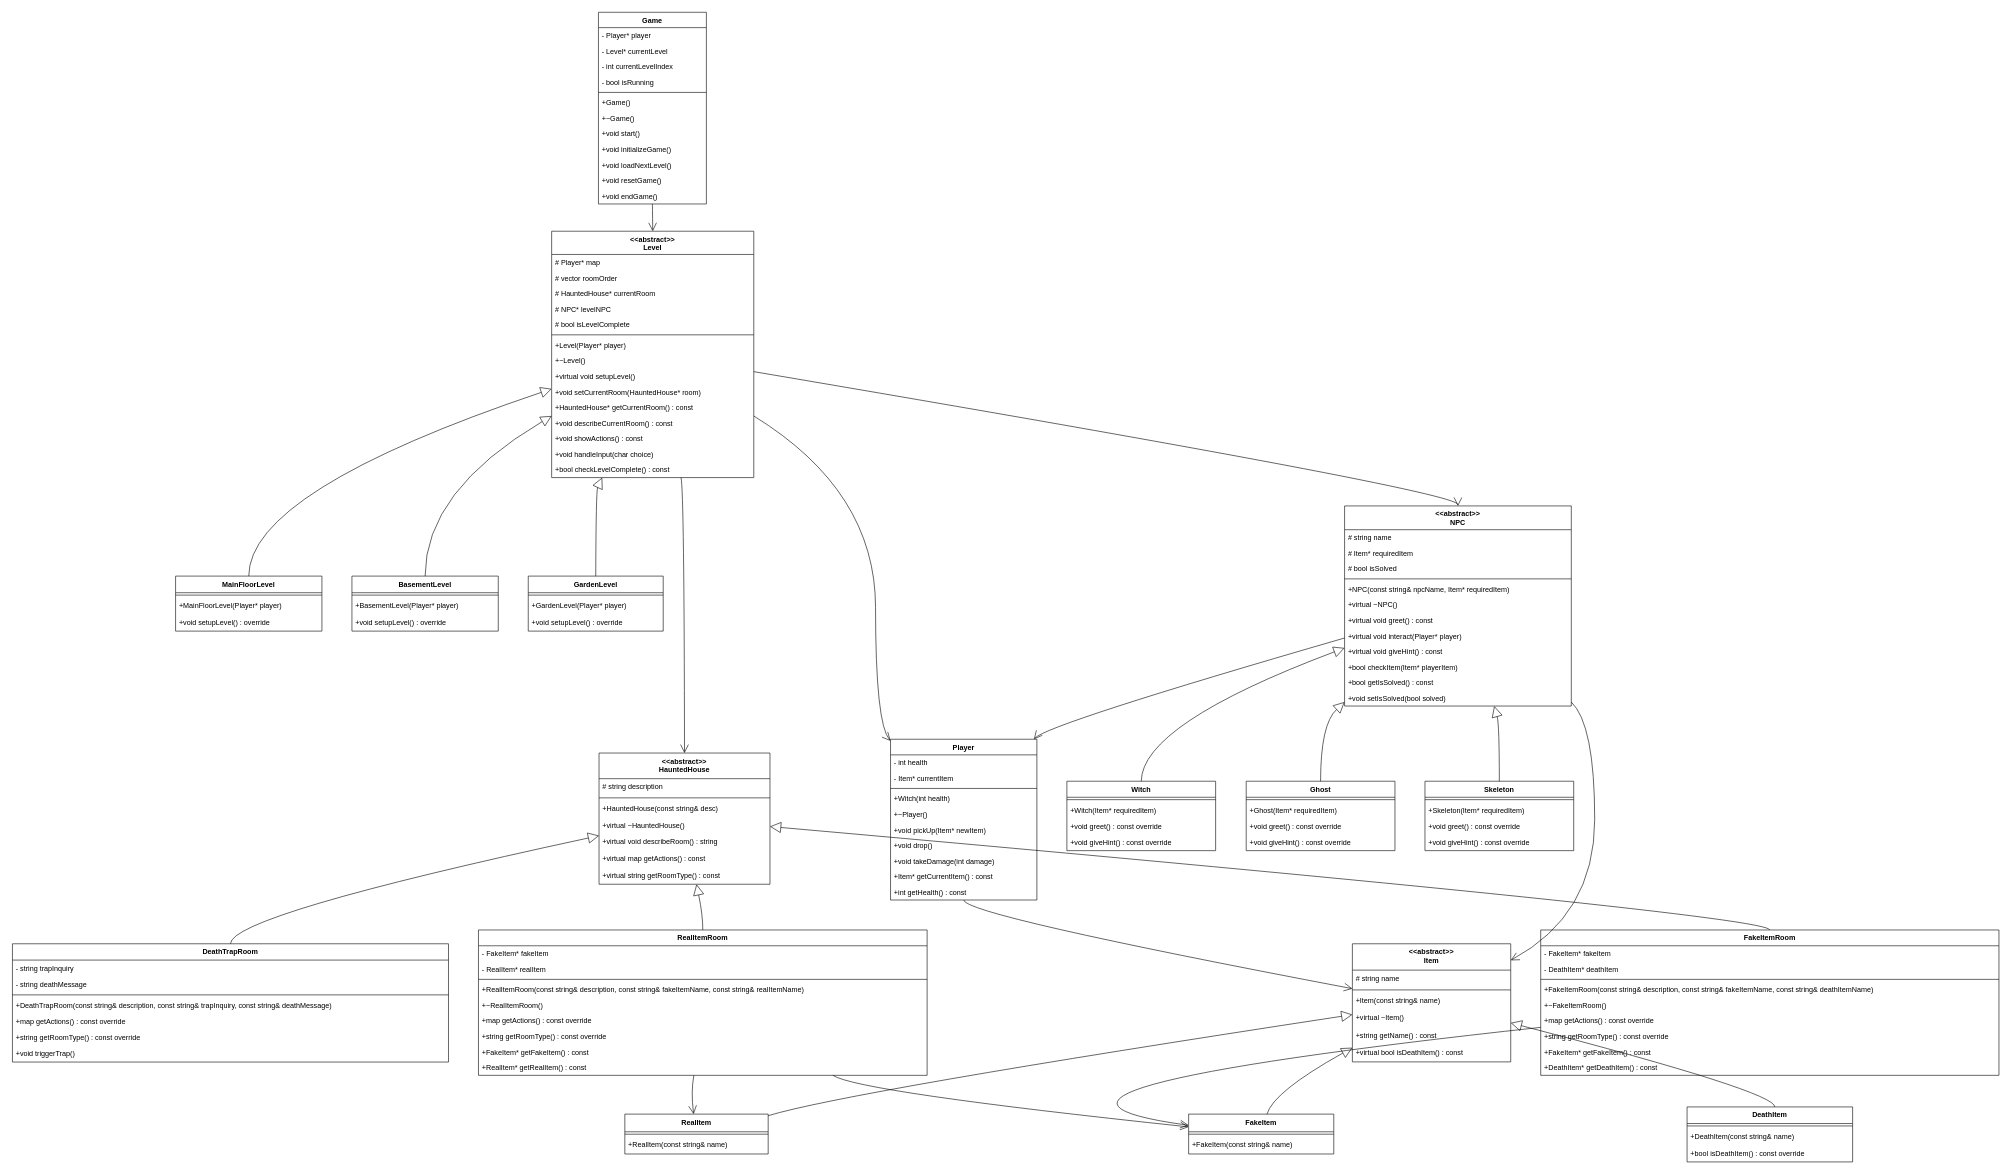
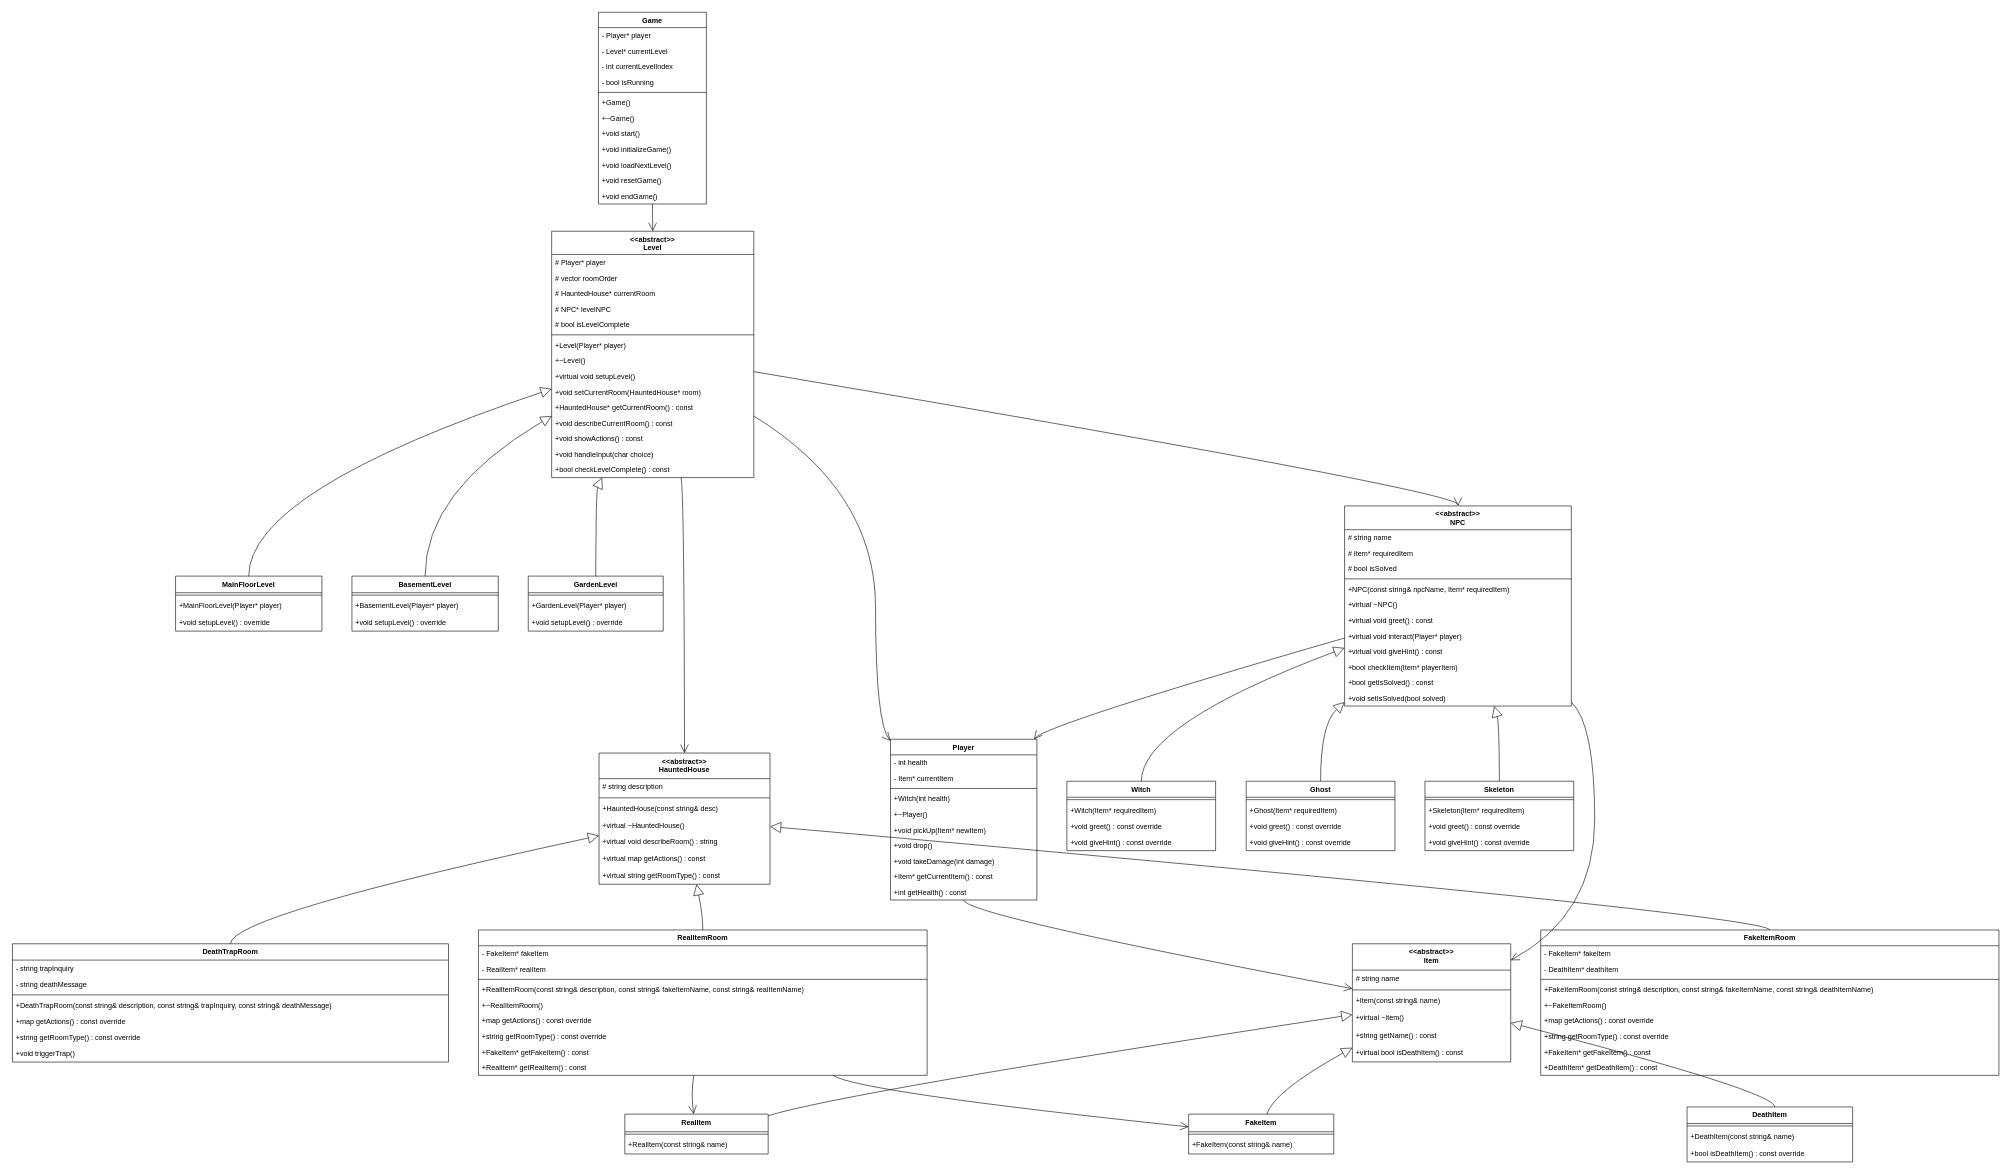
node "# Player* map": label "# Player* map" -> "# Player* player"
edge "FakeItemRoom" -> "FakeItem": removed
